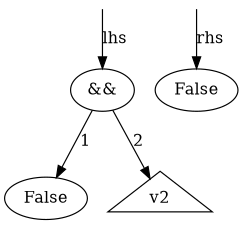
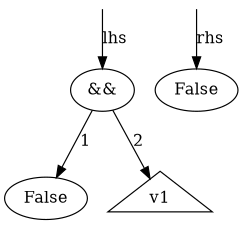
node "v2": label "v2" -> "v1"
